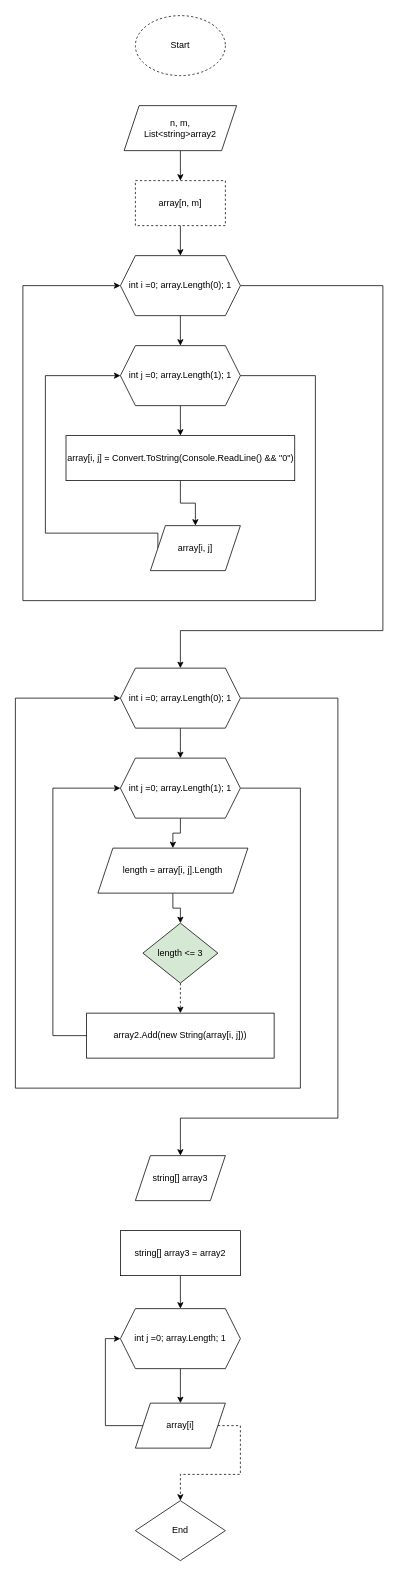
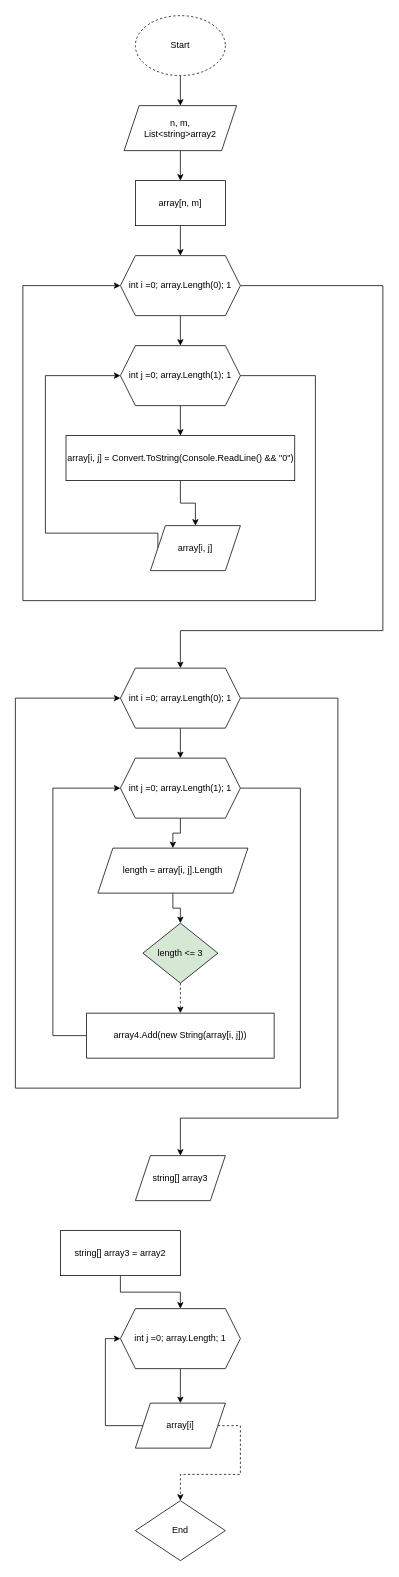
edge "Start" -> "n, m, List<string>array2": added
node "array[n, m]": style dashed -> solid
node "array2.Add(new String(array[i, j]))": label "array2.Add(new String(array[i, j]))" -> "array4.Add(new String(array[i, j]))"
node "string[] array3 = array2": moved (180, 1253) -> (120, 1253)
